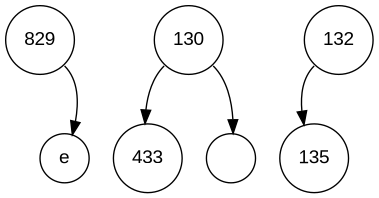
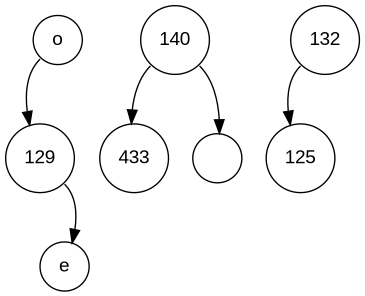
node "829": label "829" -> "129"
node "o": added
node "130": label "130" -> "140"
node "135": label "135" -> "125"
